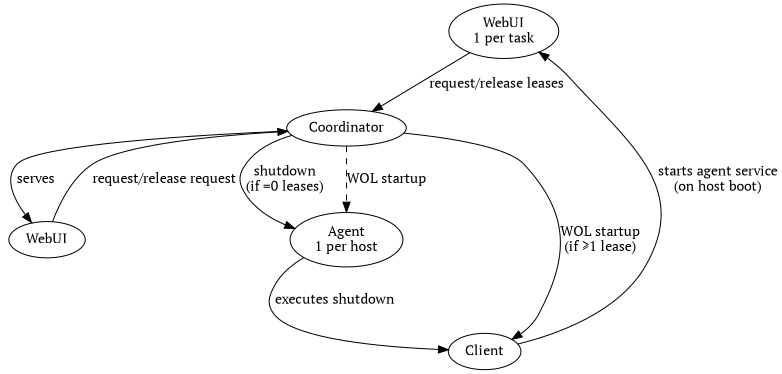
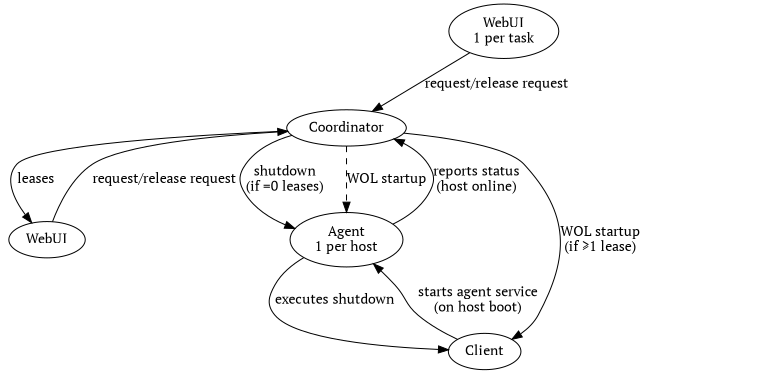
edge "WebUI 1 per task" -> "Coordinator": label "request/release leases" -> "request/release request"
edge "Coordinator" -> "WebUI": label "serves" -> "leases"
edge "Agent 1 per host" -> "Coordinator": added, label "reports status (host online)"
edge "Client" -> "WebUI 1 per task": now "Client" -> "Agent 1 per host"
